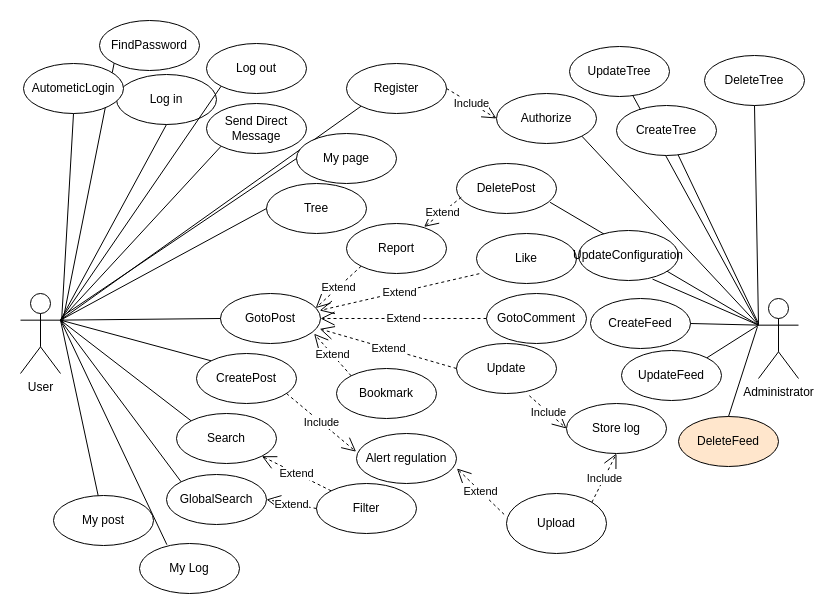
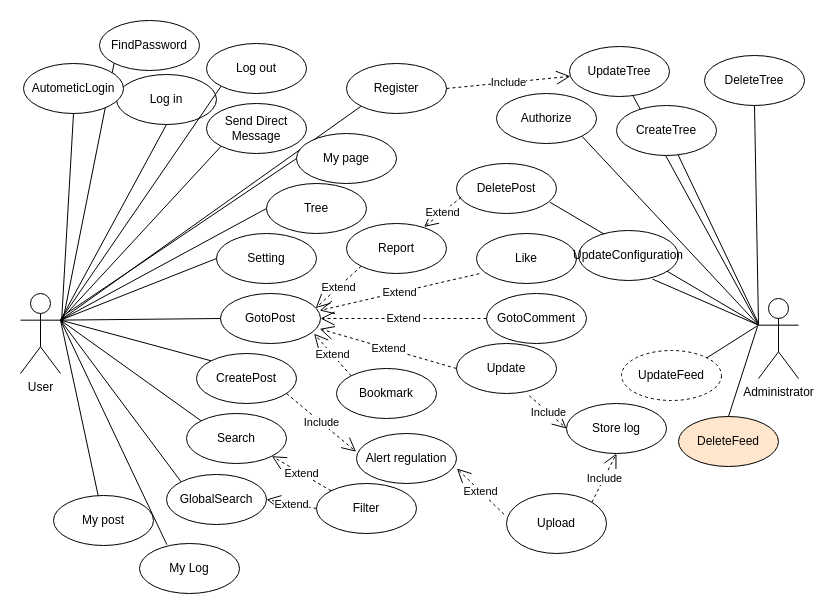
edge "Register" -> "Authorize": now "Register" -> "UpdateTree"
node "Setting": added
edge "Setting" -- "User": added
node "CreateFeed": removed
edge "CreateFeed" -- "Administrator": removed
node "UpdateFeed": style solid -> dashed
node "Search": moved (227, 439) -> (237, 439)
